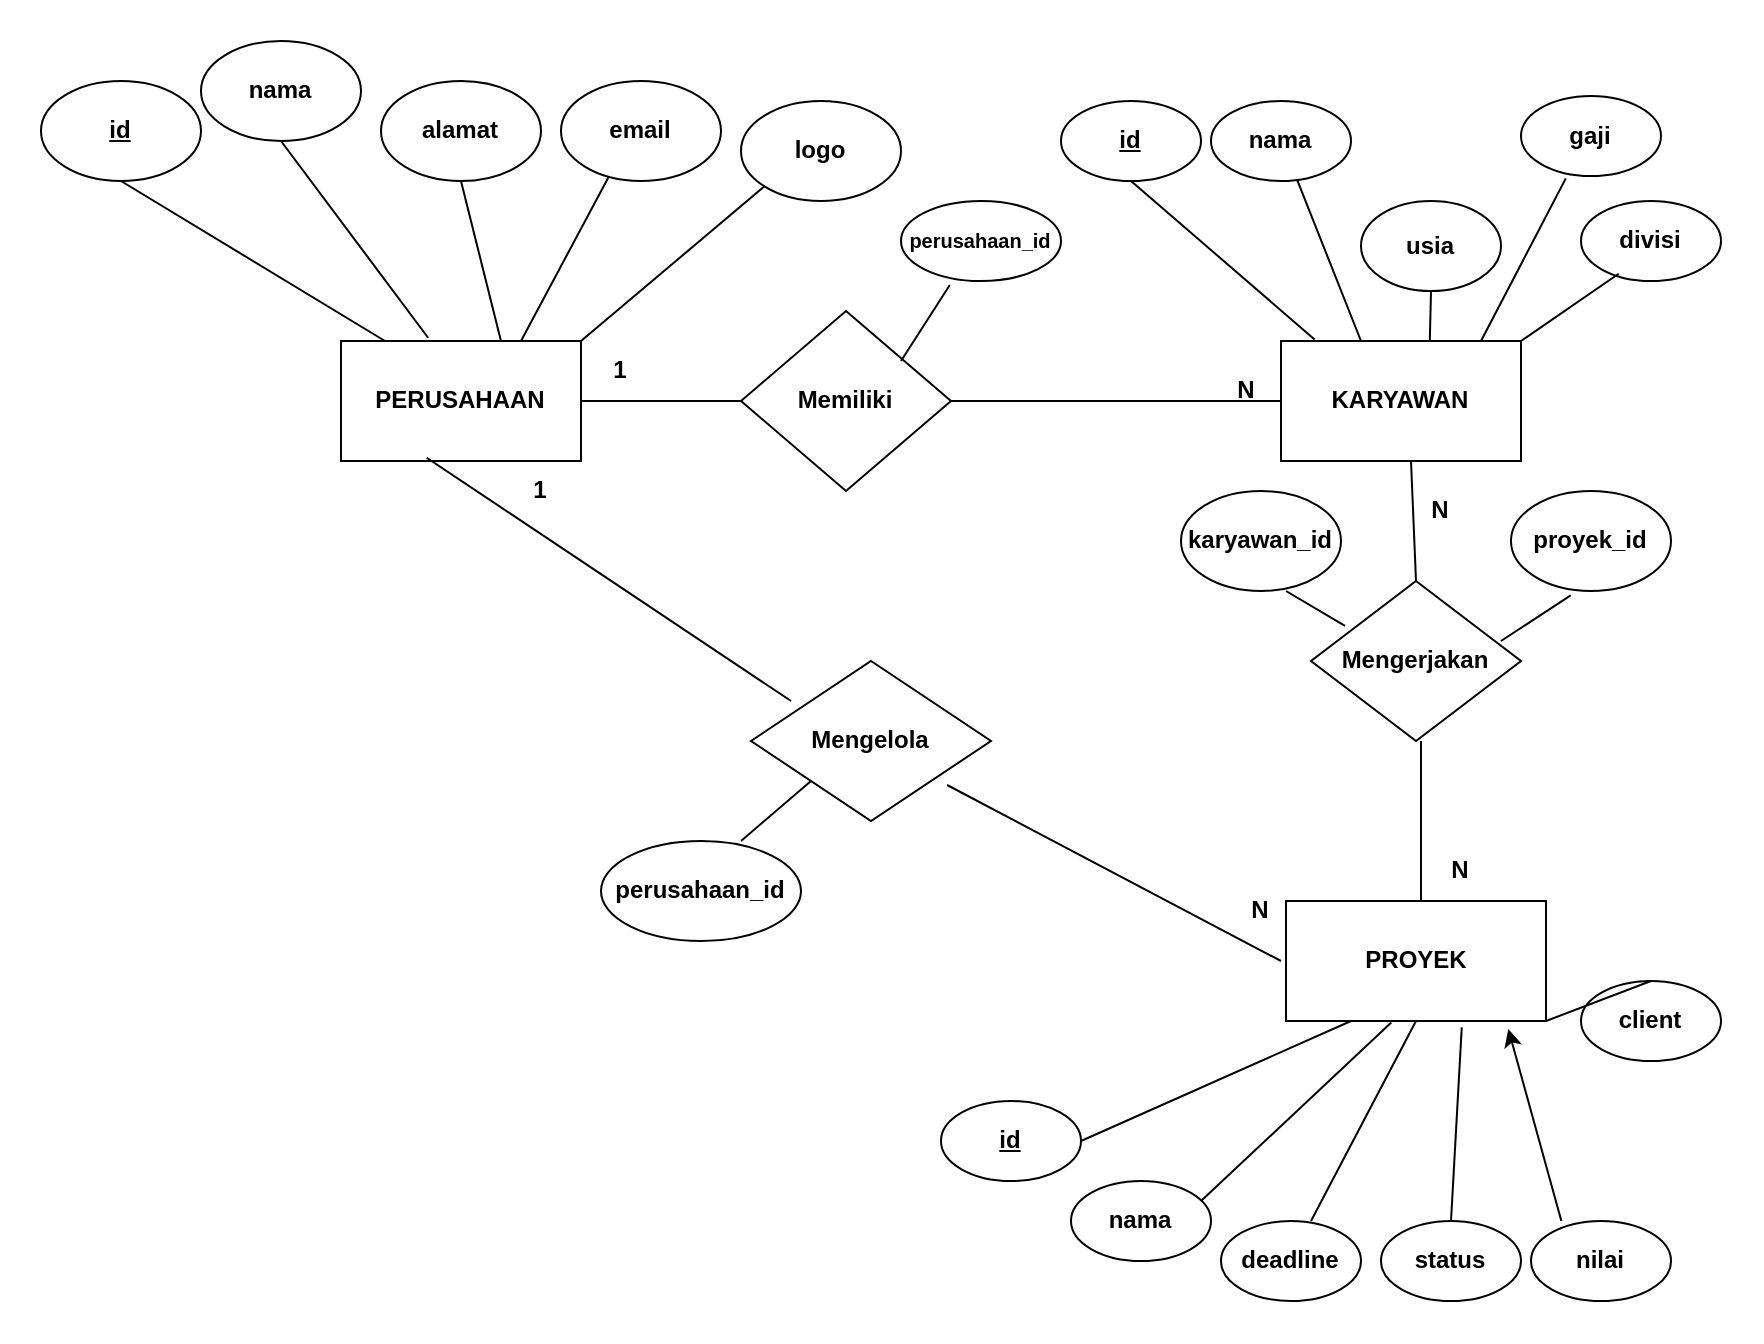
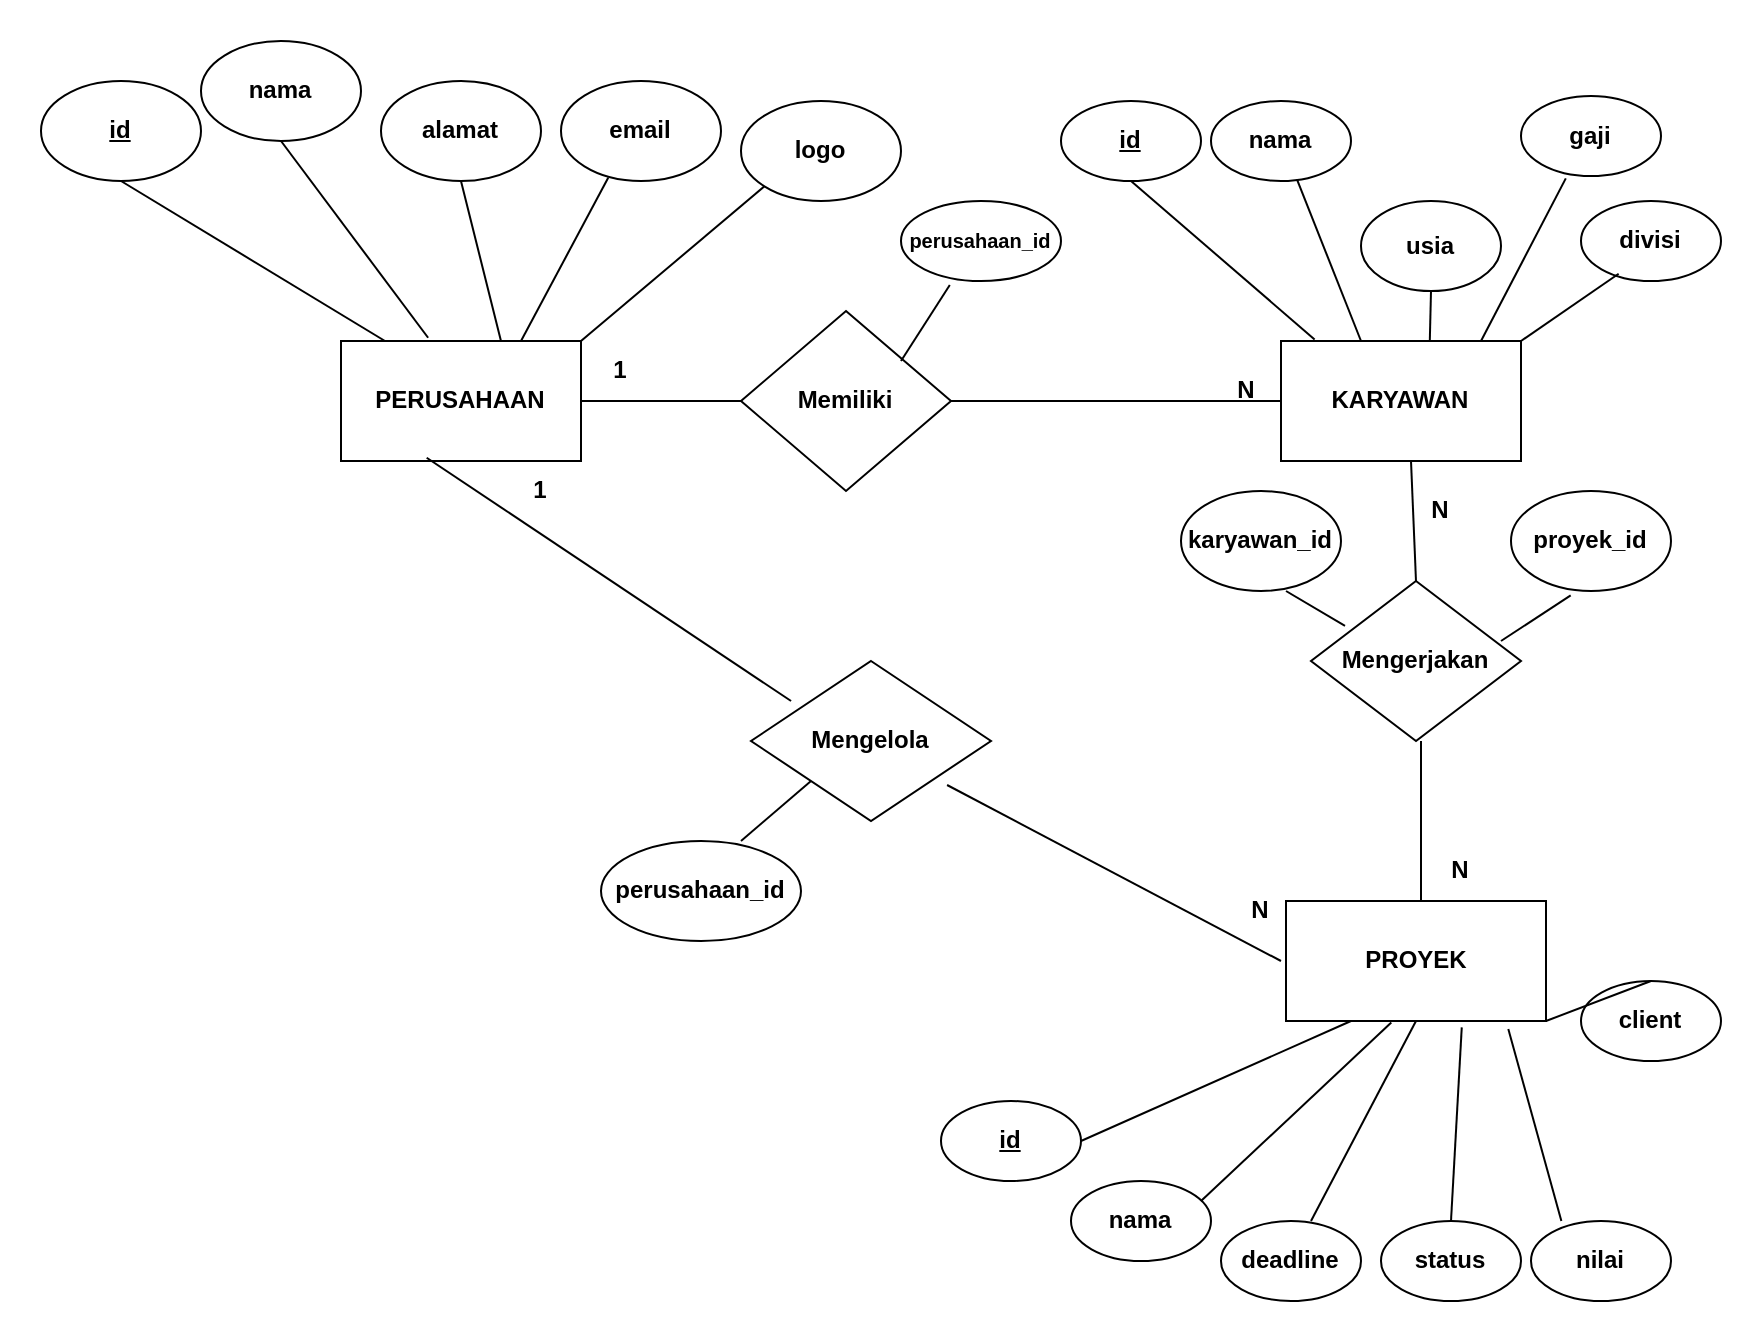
edge "nilai" -> "PROYEK": arrowhead classic -> none
